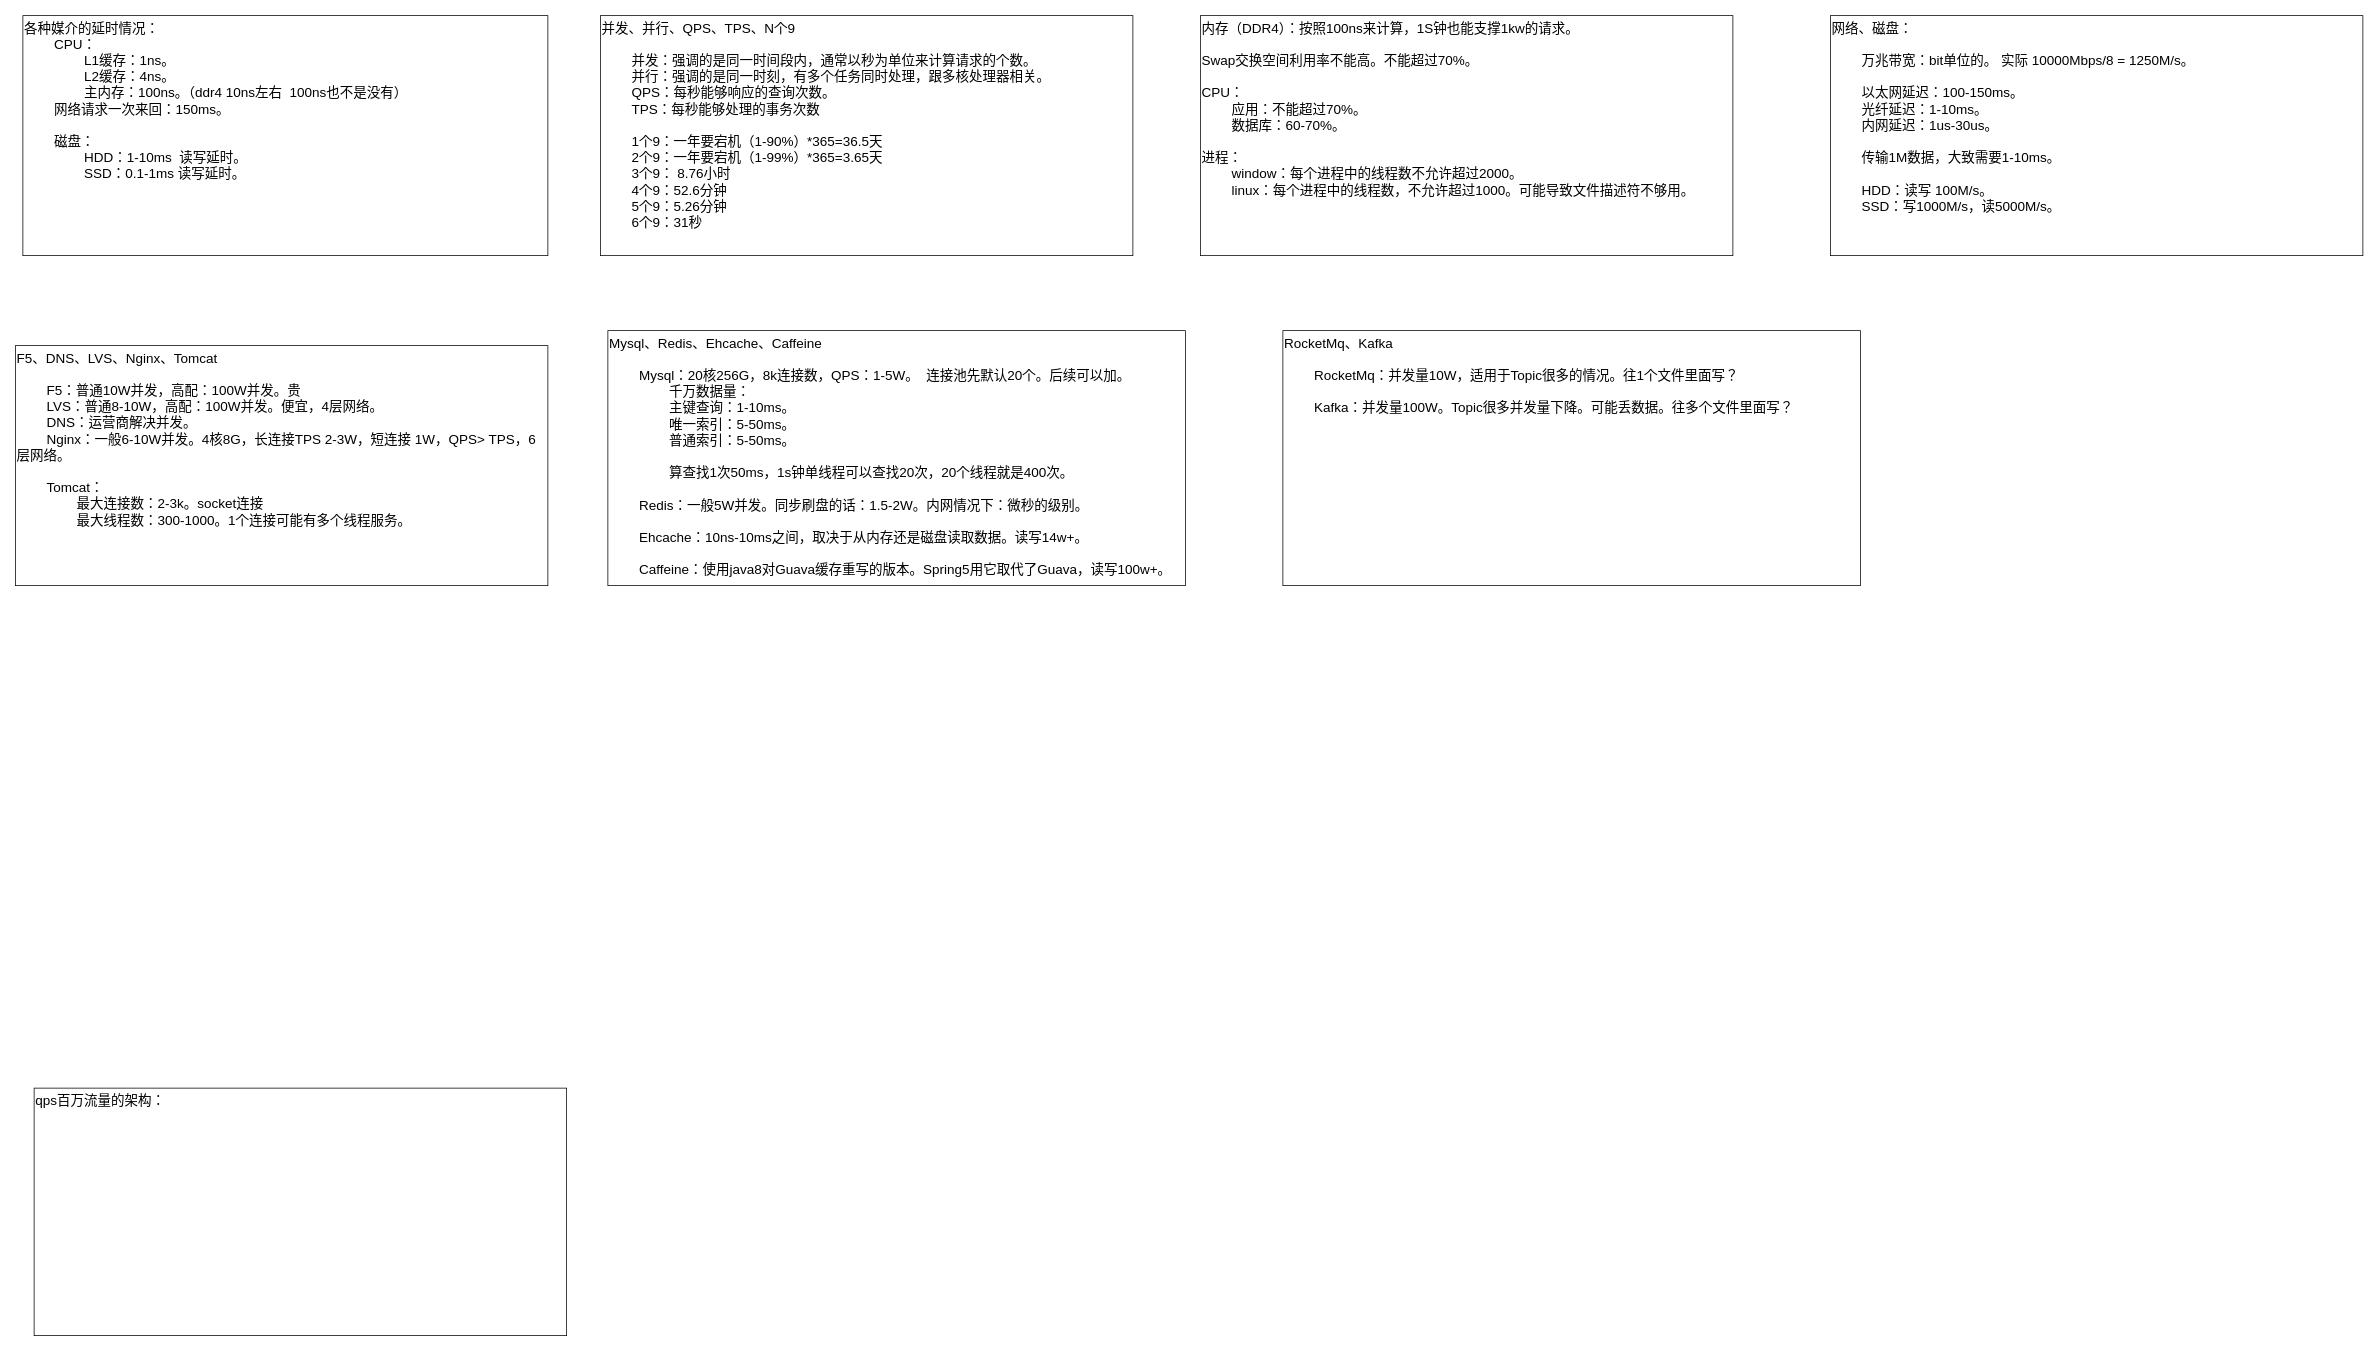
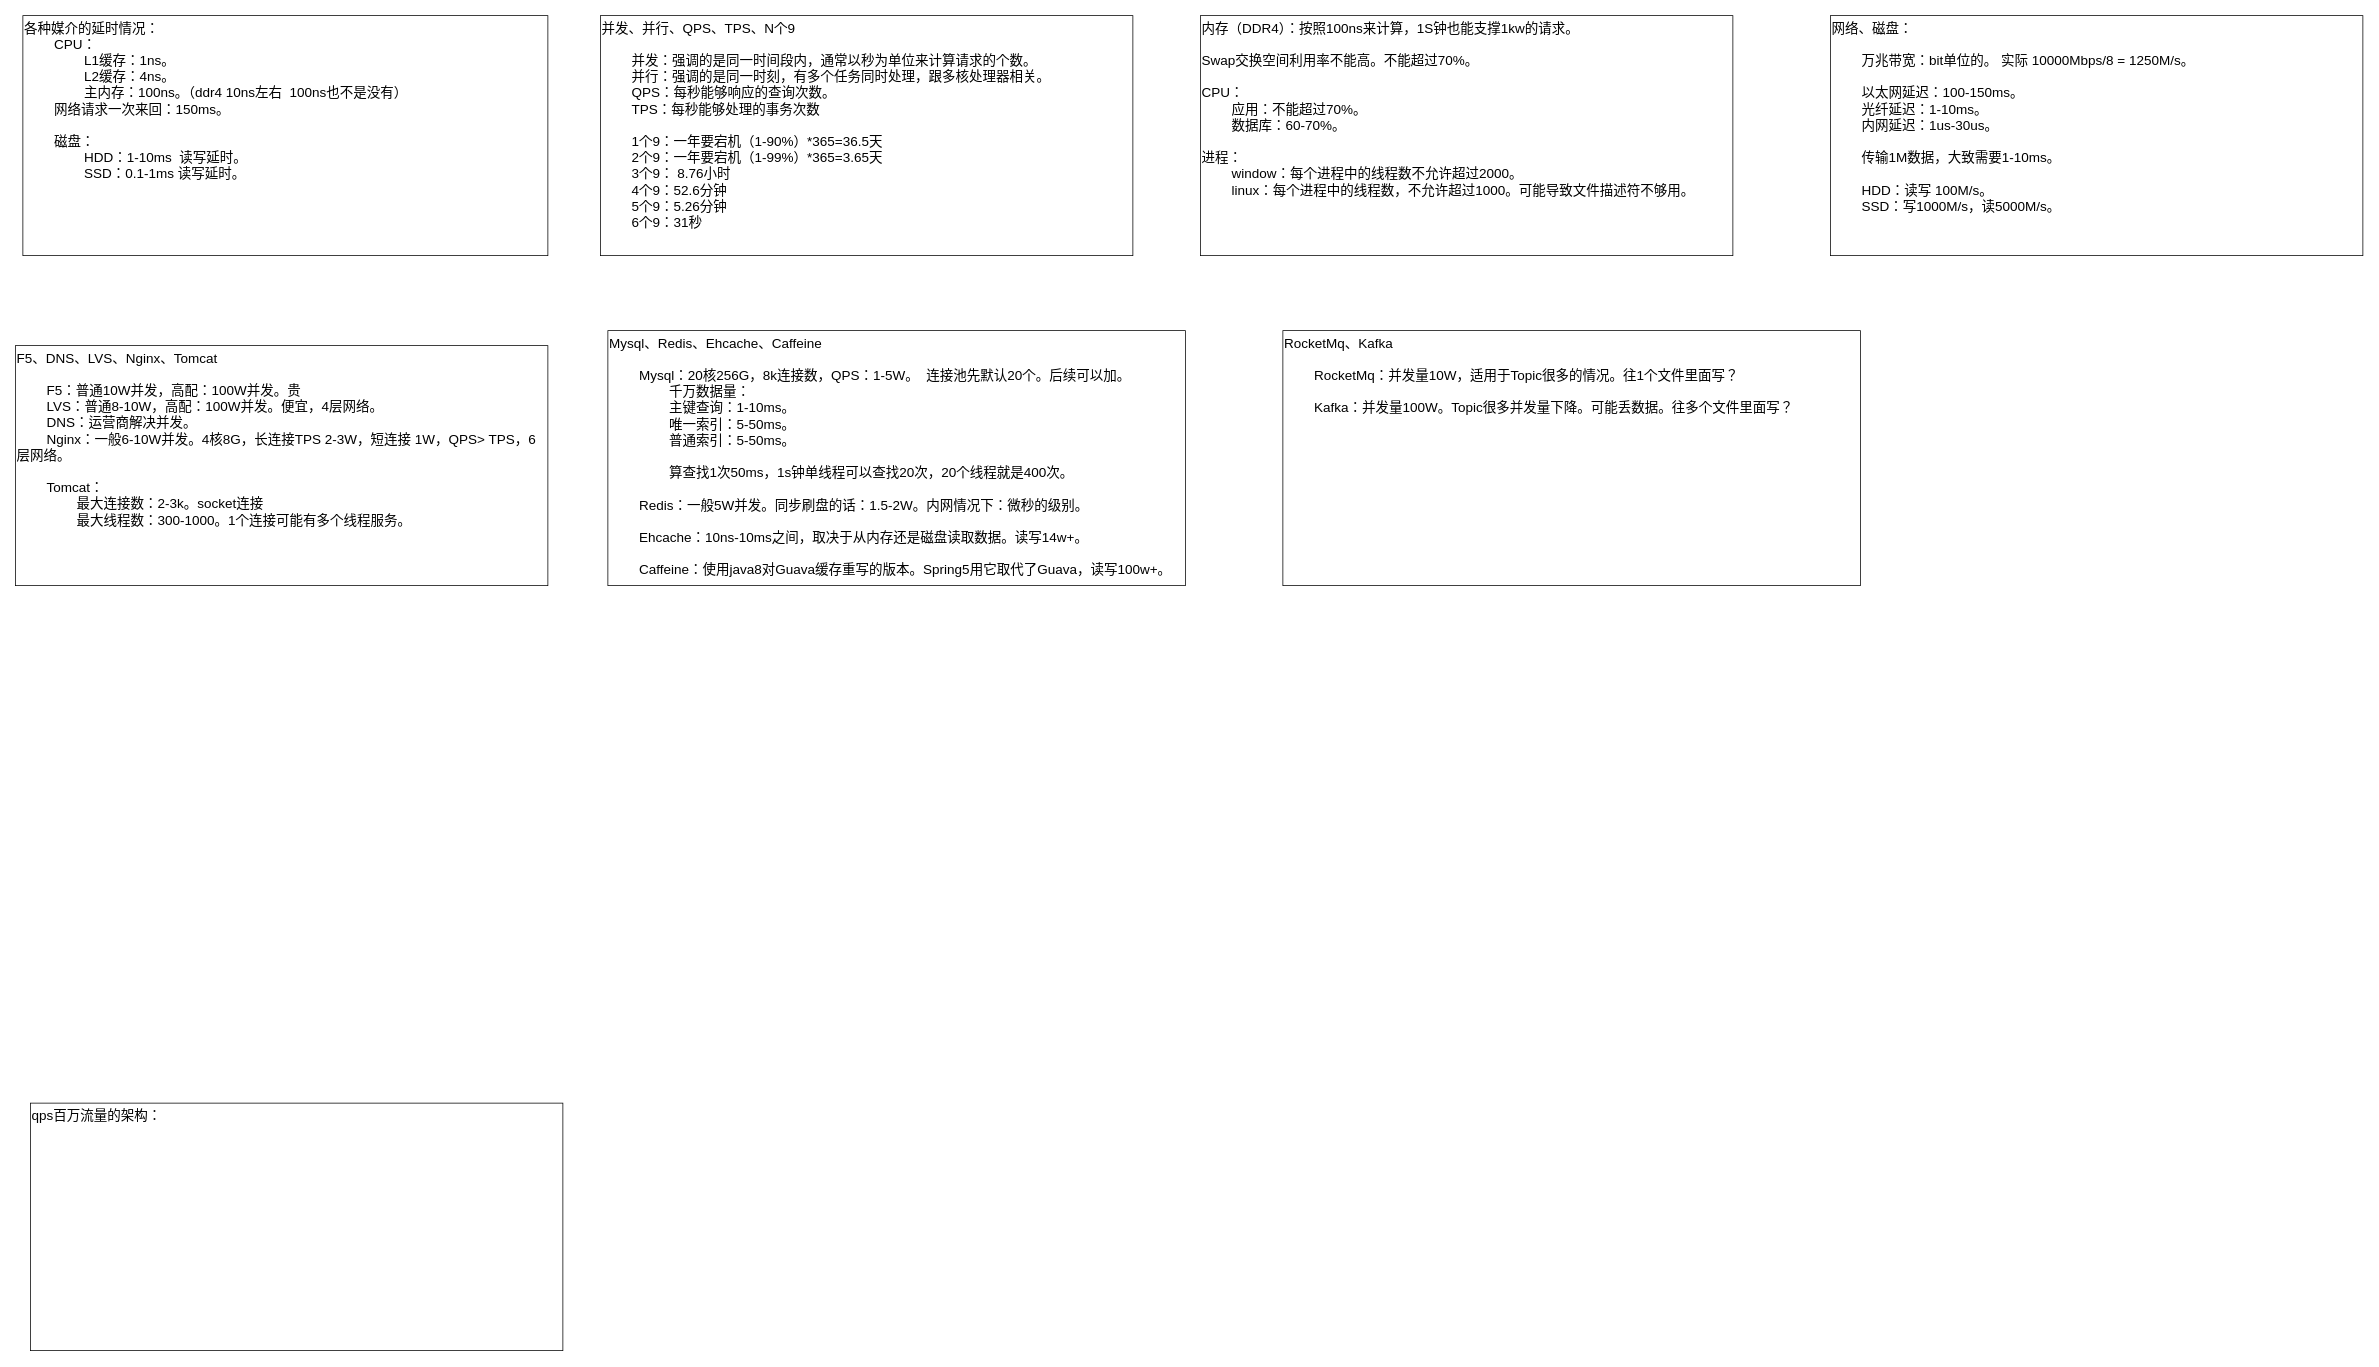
node "qps百万流量的架构：": moved (300, 1212) -> (297, 1227)
